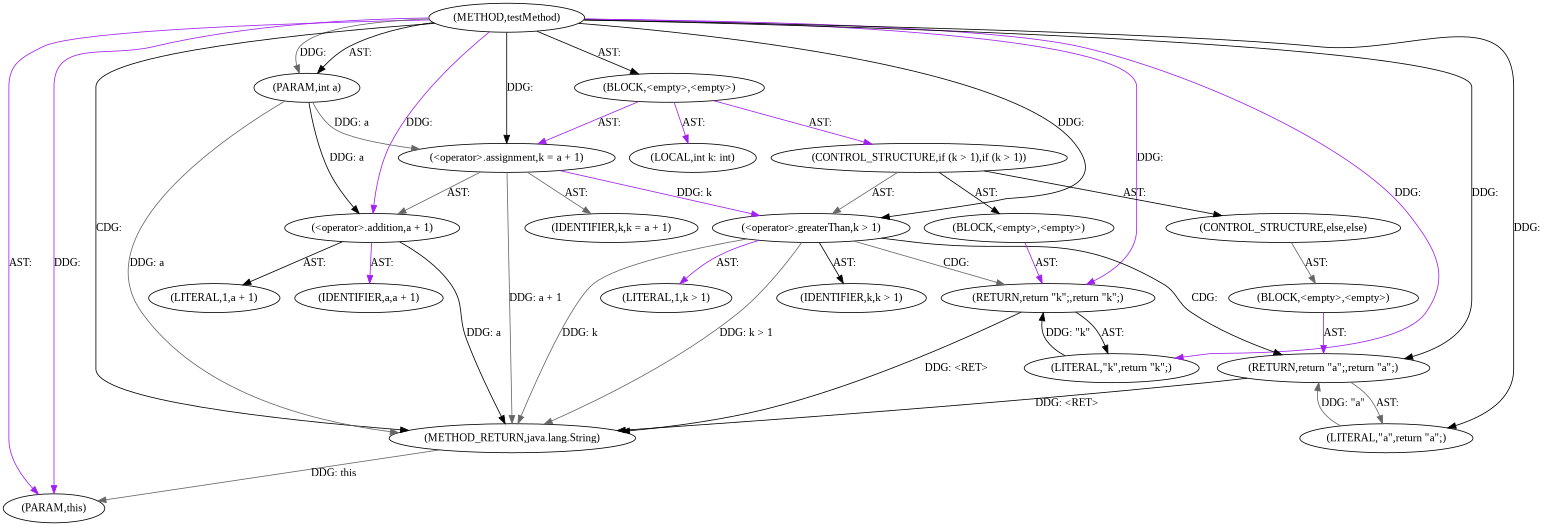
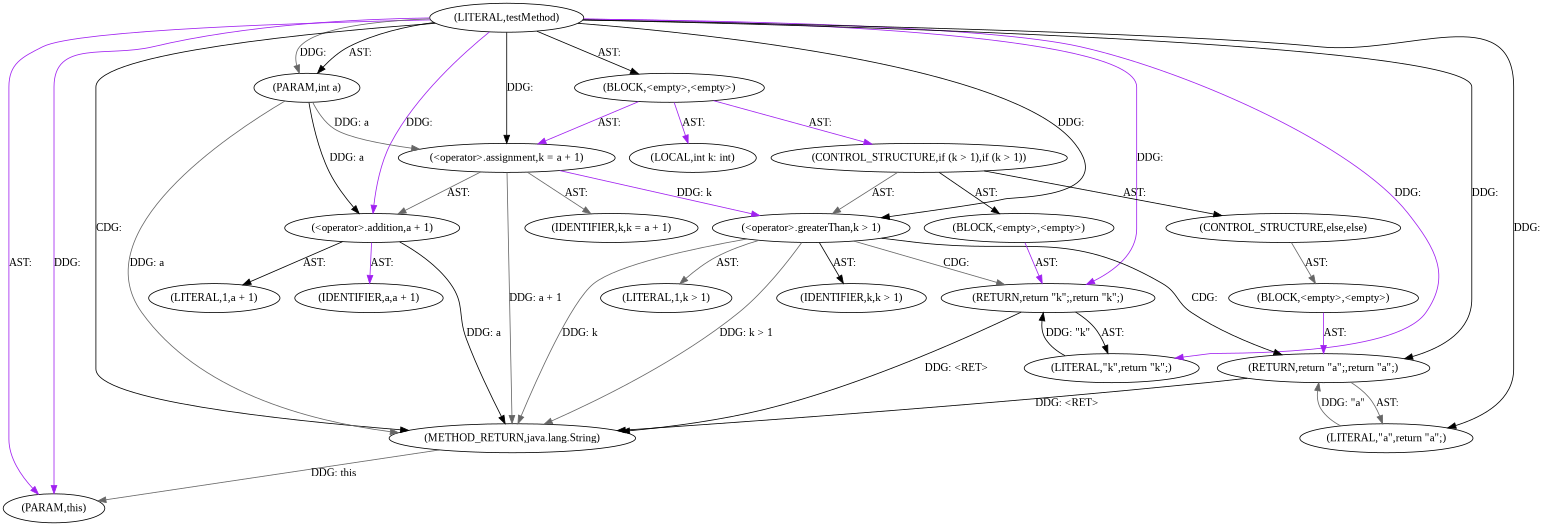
node "(METHOD,testMethod)": label "(METHOD,testMethod)" -> "(LITERAL,testMethod)"
edge "(<operator>.greaterThan,k > 1)" -> "(LITERAL,1,k > 1)": color purple -> gray40
